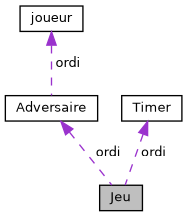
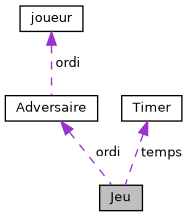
edge "Jeu" -> "Timer": label " ordi" -> " temps"
